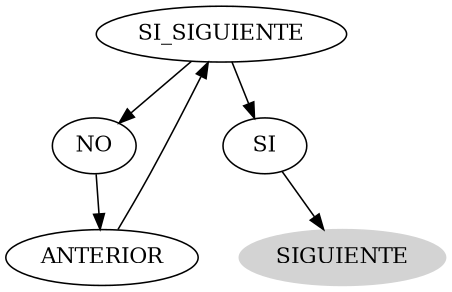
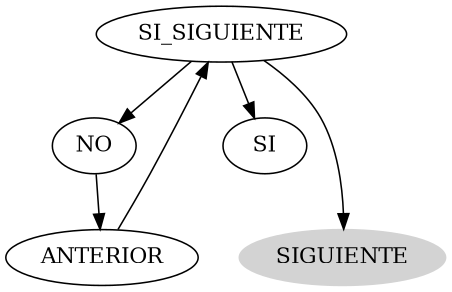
edge "SI" -> "SIGUIENTE": now "SI_SIGUIENTE" -> "SIGUIENTE"
